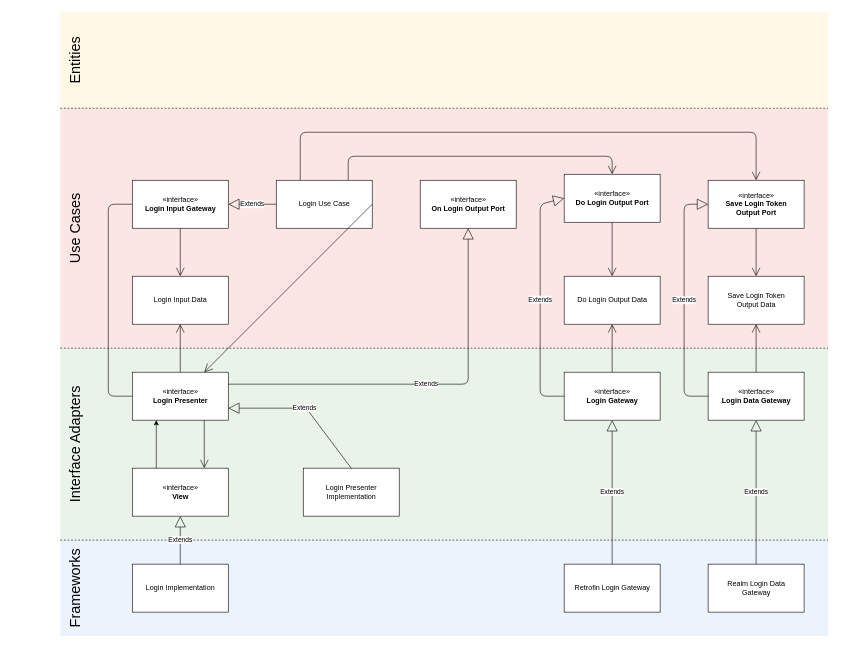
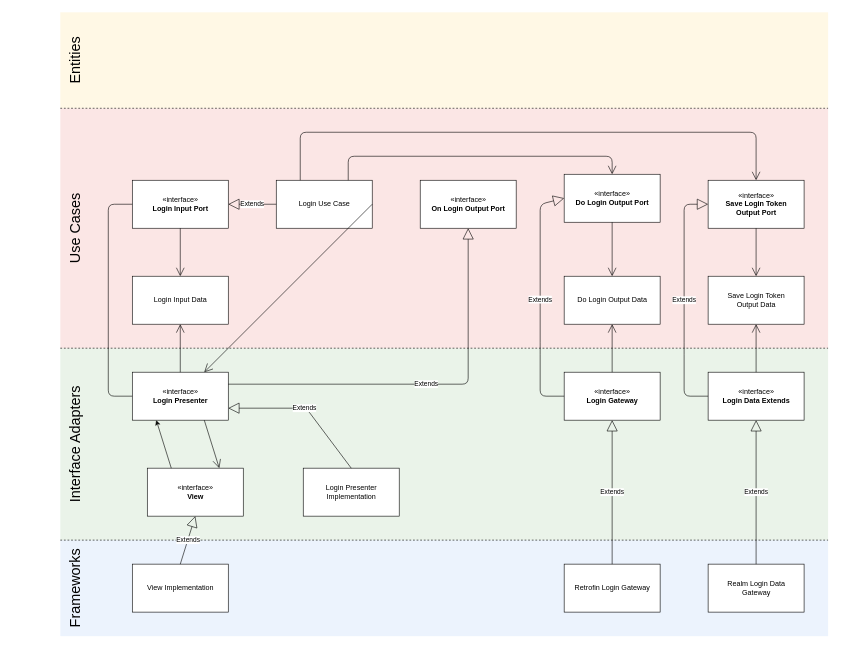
node "«interface» Login Input Gateway": label "«interface» Login Input Gateway" -> "«interface» Login Input Port"
node "«interface» Login Data Gateway": label "«interface» Login Data Gateway" -> "«interface» Login Data Extends"
node "«interface» View": moved (180, 492) -> (195, 492)
node "Login Implementation": label "Login Implementation" -> "View Implementation"
